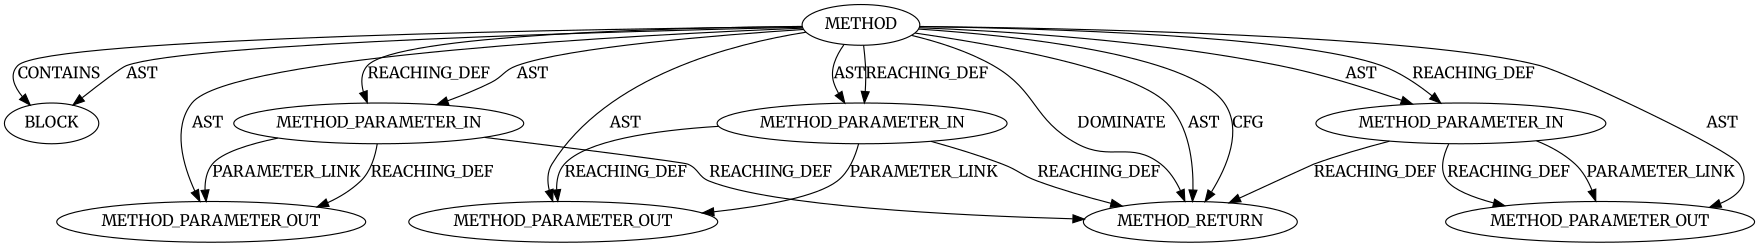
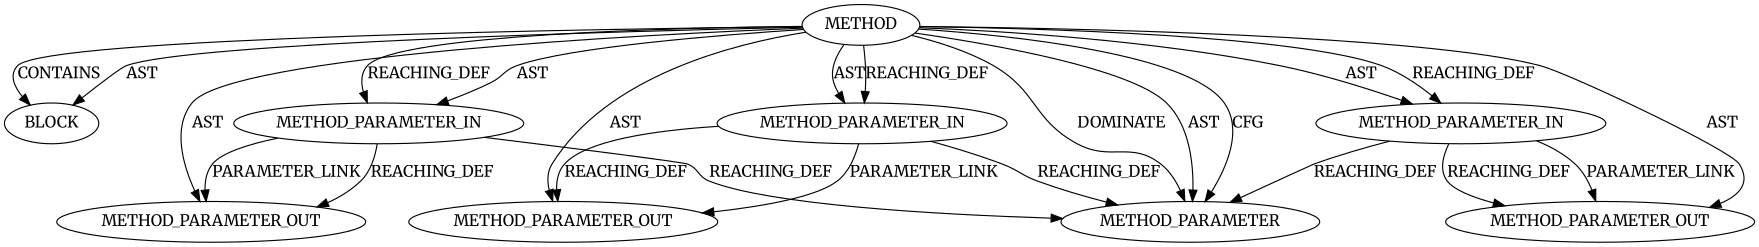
node "METHOD_RETURN": label "METHOD_RETURN" -> "METHOD_PARAMETER"
